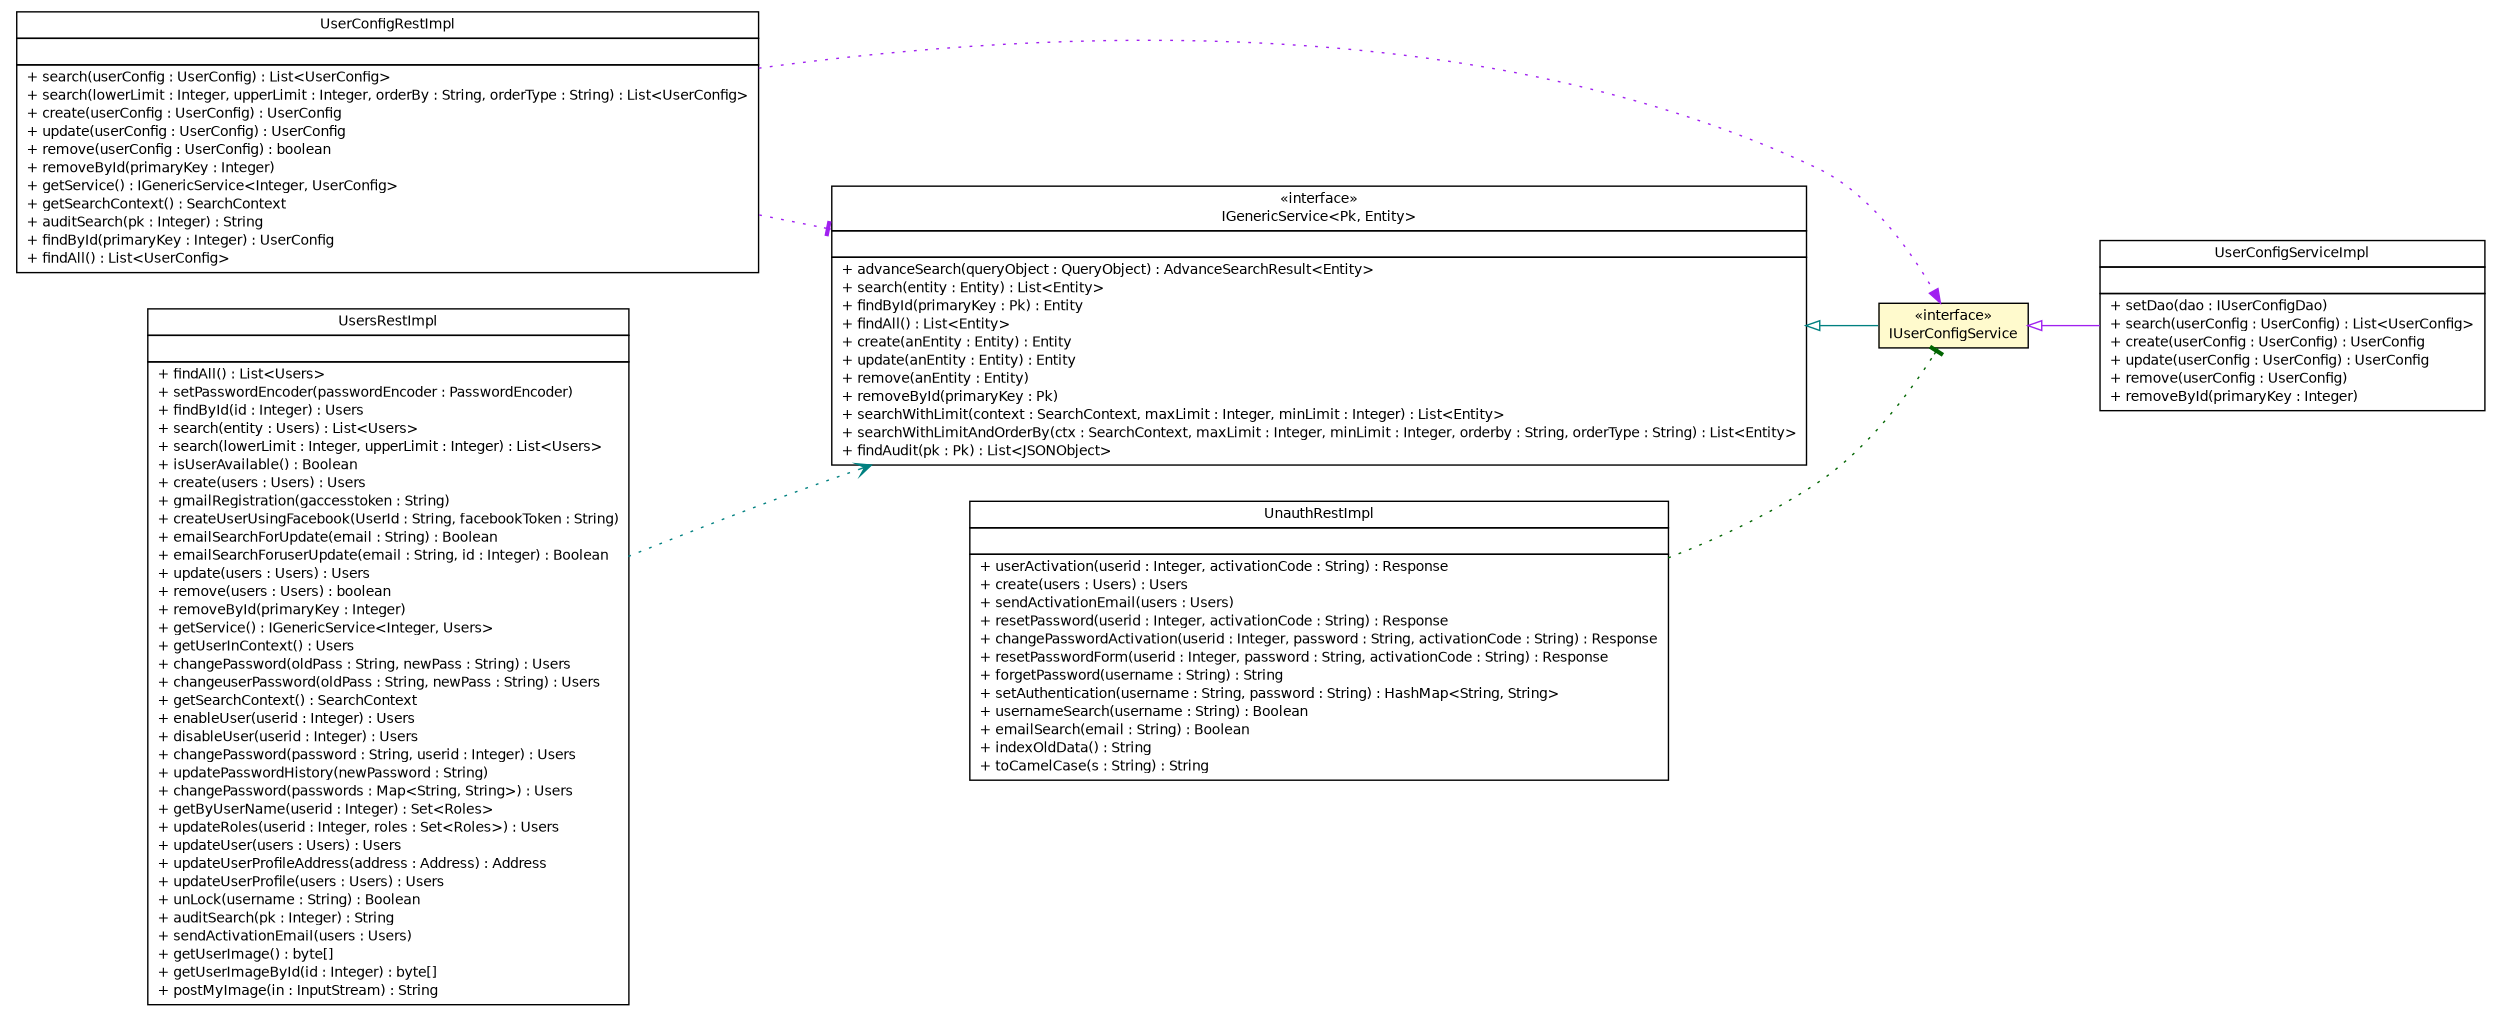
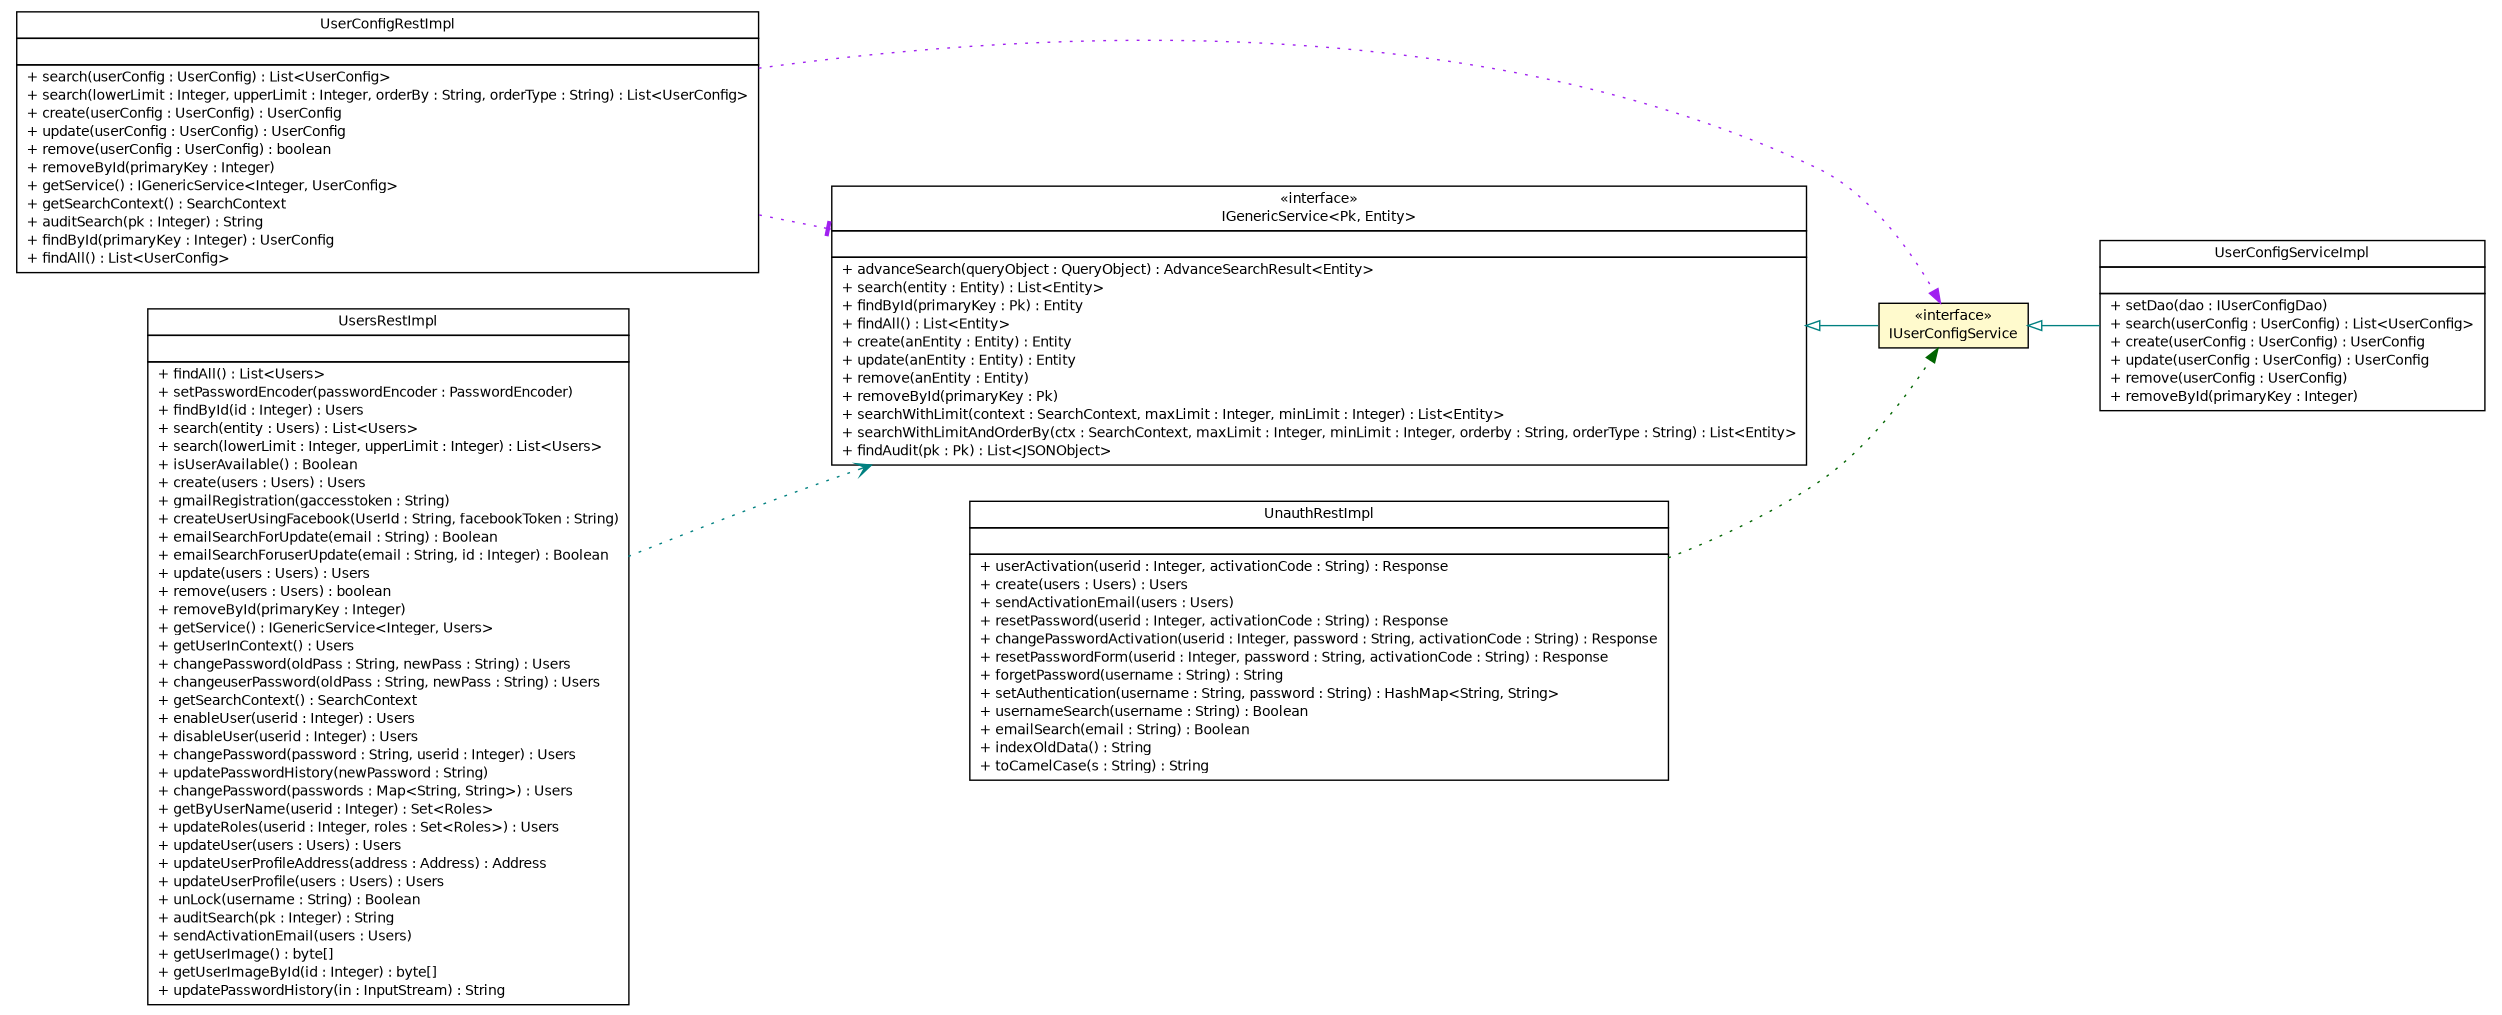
edge "UserConfigServiceImpl" -> "IUserConfigService": color purple -> teal
edge "UnauthRestImpl" -> "IUserConfigService": arrowhead tee -> normal
node "UsersRestImpl": text "+ postMyImage(in : InputStream) : String" -> "+ updatePasswordHistory(in : InputStream) : String"
